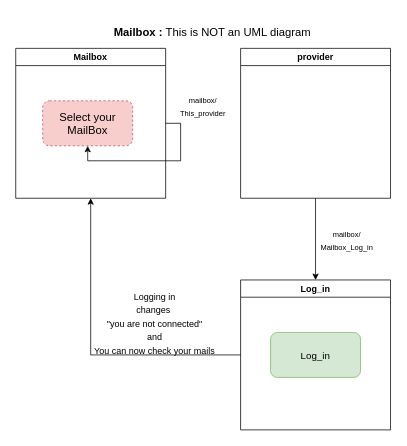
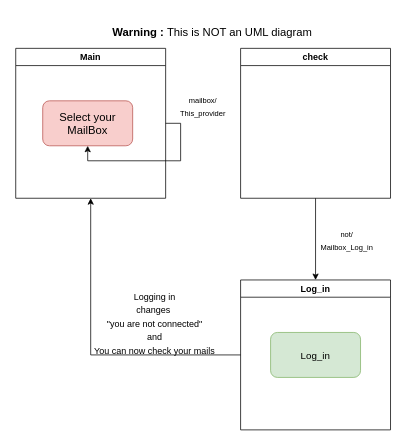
node "Mailbox : This is NOT an UML diagram": label "Mailbox : This is NOT an UML diagram" -> "Warning : This is NOT an UML diagram"
node "Mailbox": label "Mailbox" -> "Main"
node "provider": label "provider" -> "check"
node "Select your MailBox": style dashed -> solid
node "mailbox/ Mailbox_Log_in": label "mailbox/ Mailbox_Log_in" -> "not/ Mailbox_Log_in"
